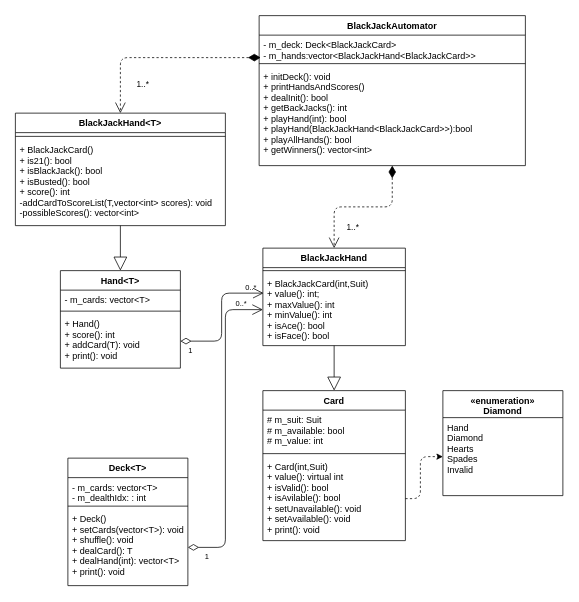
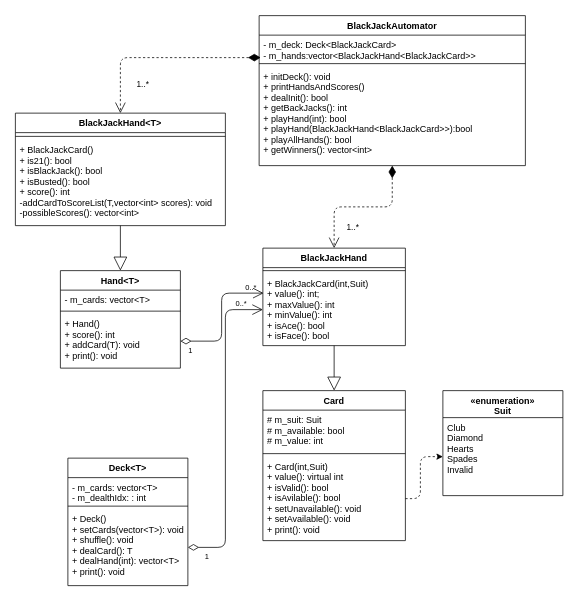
node "«enumeration» Diamond": label "«enumeration» Diamond" -> "«enumeration» Suit"
node "Hand Diamond Hearts Spades Invalid": label "Hand Diamond Hearts Spades Invalid" -> "Club Diamond Hearts Spades Invalid"
